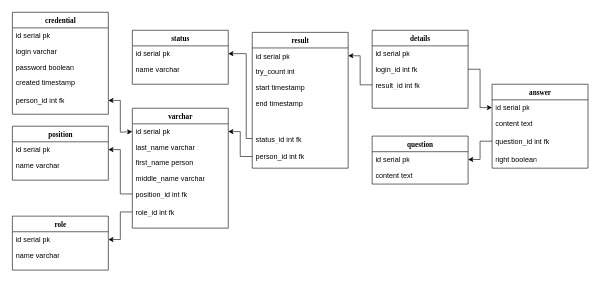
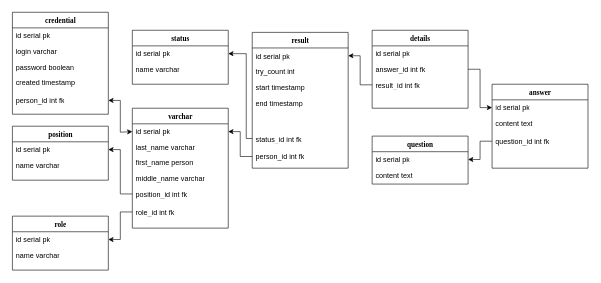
node "login_id int fk": label "login_id int fk" -> "answer_id int fk"
node "right boolean": removed
